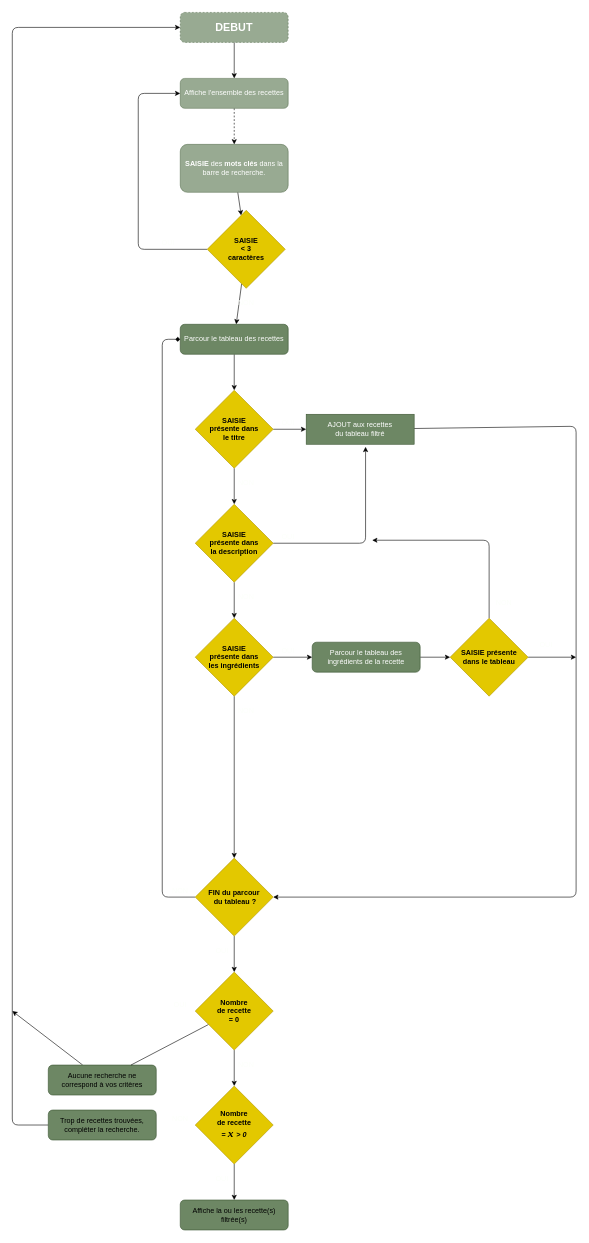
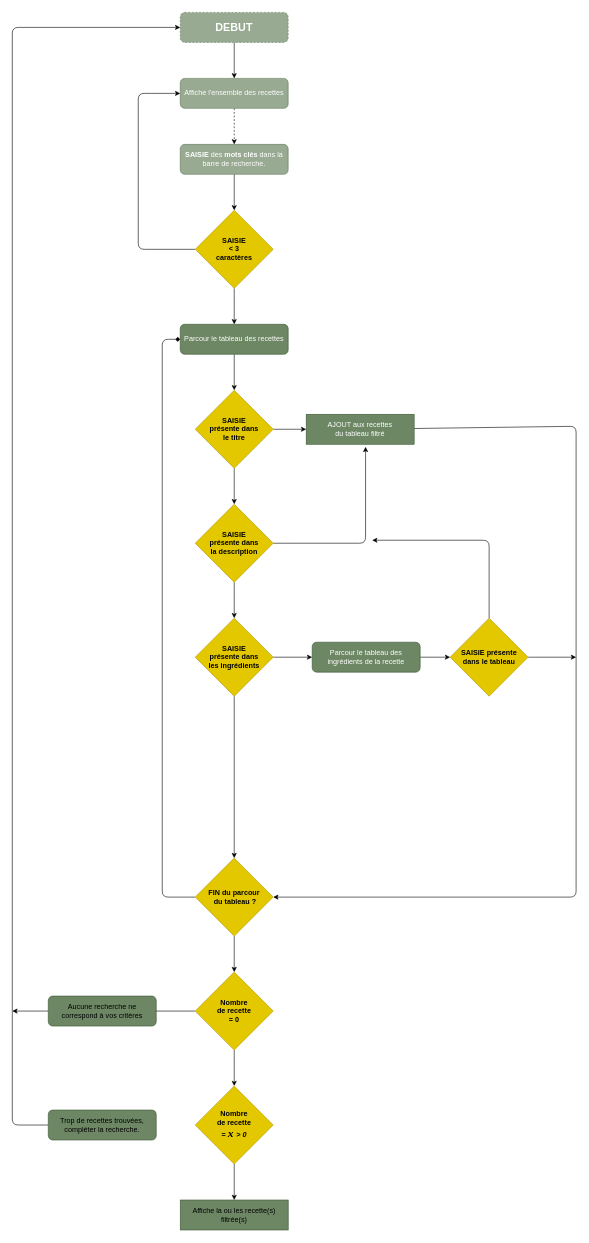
node "SAISIE des mots clés dans la barre de recherche.": size 108x48 -> 108x30
node "SAISIE < 3 caractères": moved (246, 249) -> (234, 249)
node "Aucune recherche ne correspond à vos critères": moved (102, 1080) -> (102, 1011)
node "Affiche la ou les recette(s) filtrée(s)": shape rounded rectangle -> rectangle
